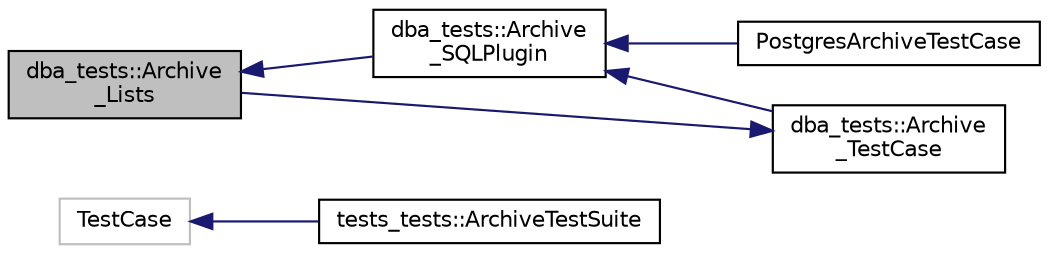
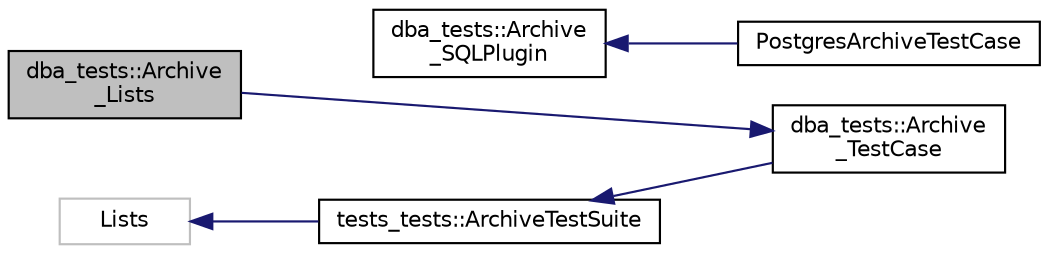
edge "dba_tests::Archive _SQLPlugin" -> "dba_tests::Archive _Lists": removed
edge "dba_tests::Archive _TestCase" -> "dba_tests::Archive _SQLPlugin": now "dba_tests::Archive _TestCase" -> "tests_tests::ArchiveTestSuite"
node "TestCase": label "TestCase" -> "Lists"
